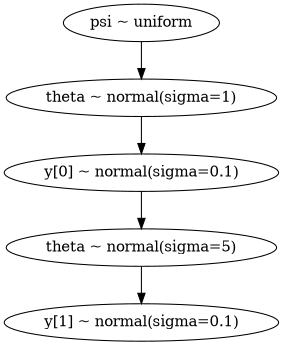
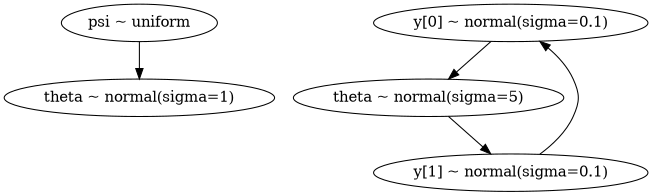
edge "theta ~ normal(sigma=1)" -> "y[0] ~ normal(sigma=0.1)": now "y[1] ~ normal(sigma=0.1)" -> "y[0] ~ normal(sigma=0.1)"
